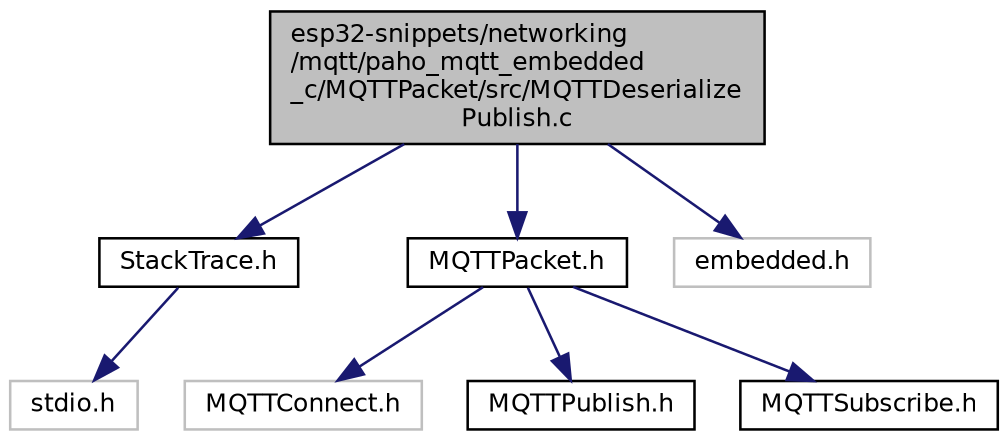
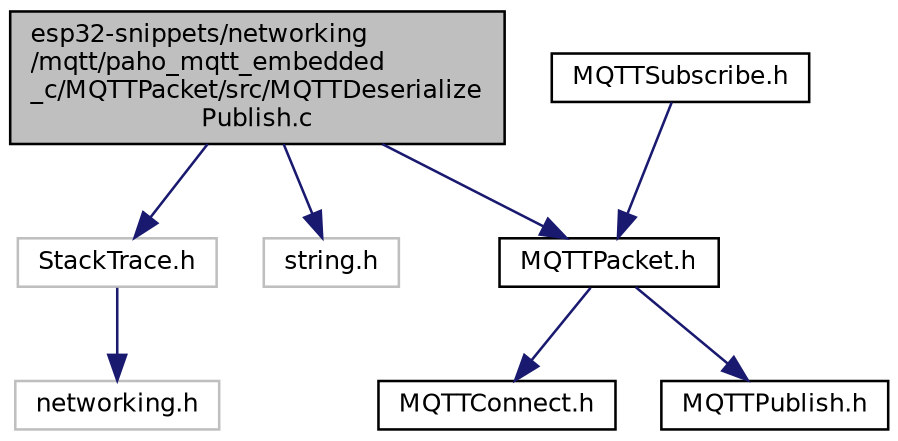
node "StackTrace.h": color black -> grey75
node "embedded.h": label "embedded.h" -> "string.h"
edge "MQTTPacket.h" -> "MQTTSubscribe.h": reversed
node "stdio.h": label "stdio.h" -> "networking.h"
node "MQTTConnect.h": color grey75 -> black
